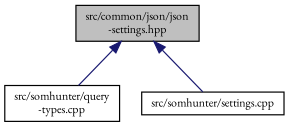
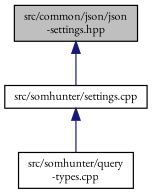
edge "src/somhunter/query -types.cpp" -> "src/common/json/json -settings.hpp": now "src/somhunter/query -types.cpp" -> "src/somhunter/settings.cpp"
